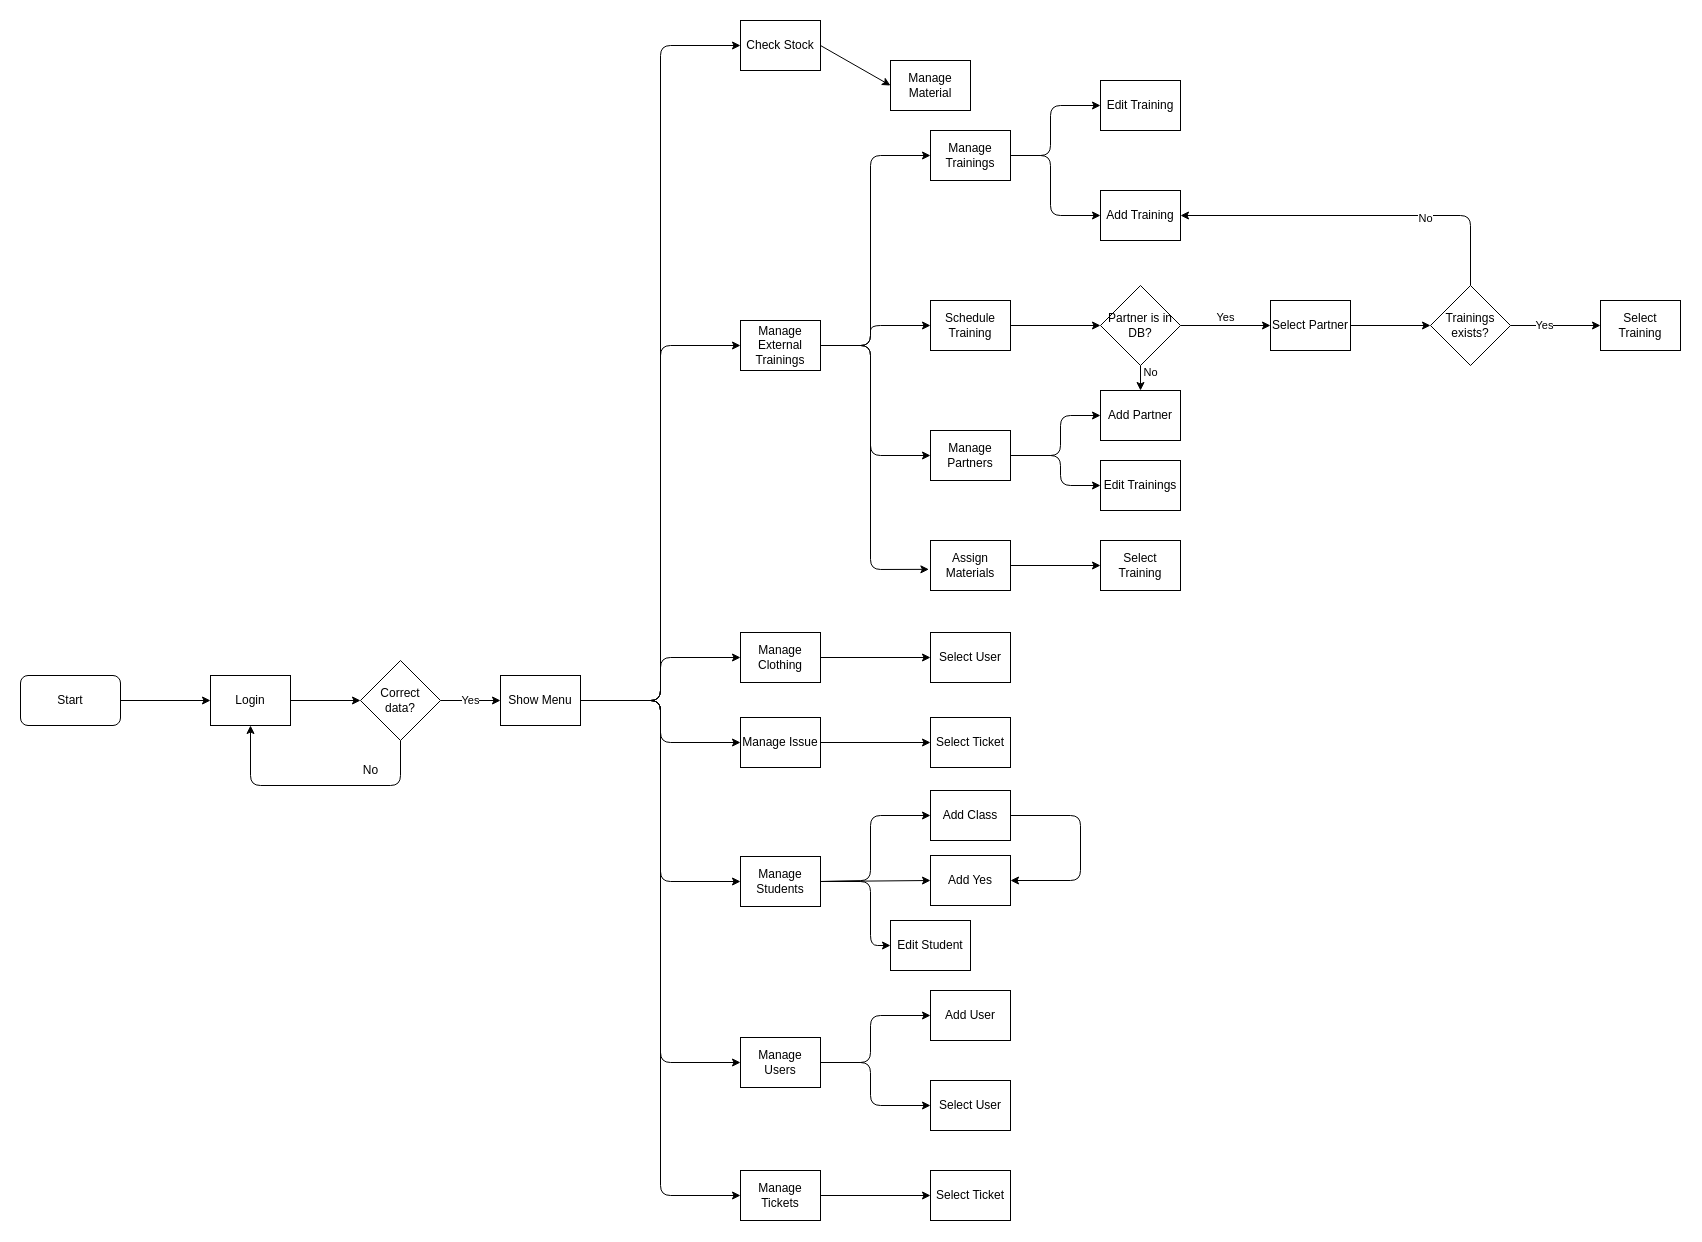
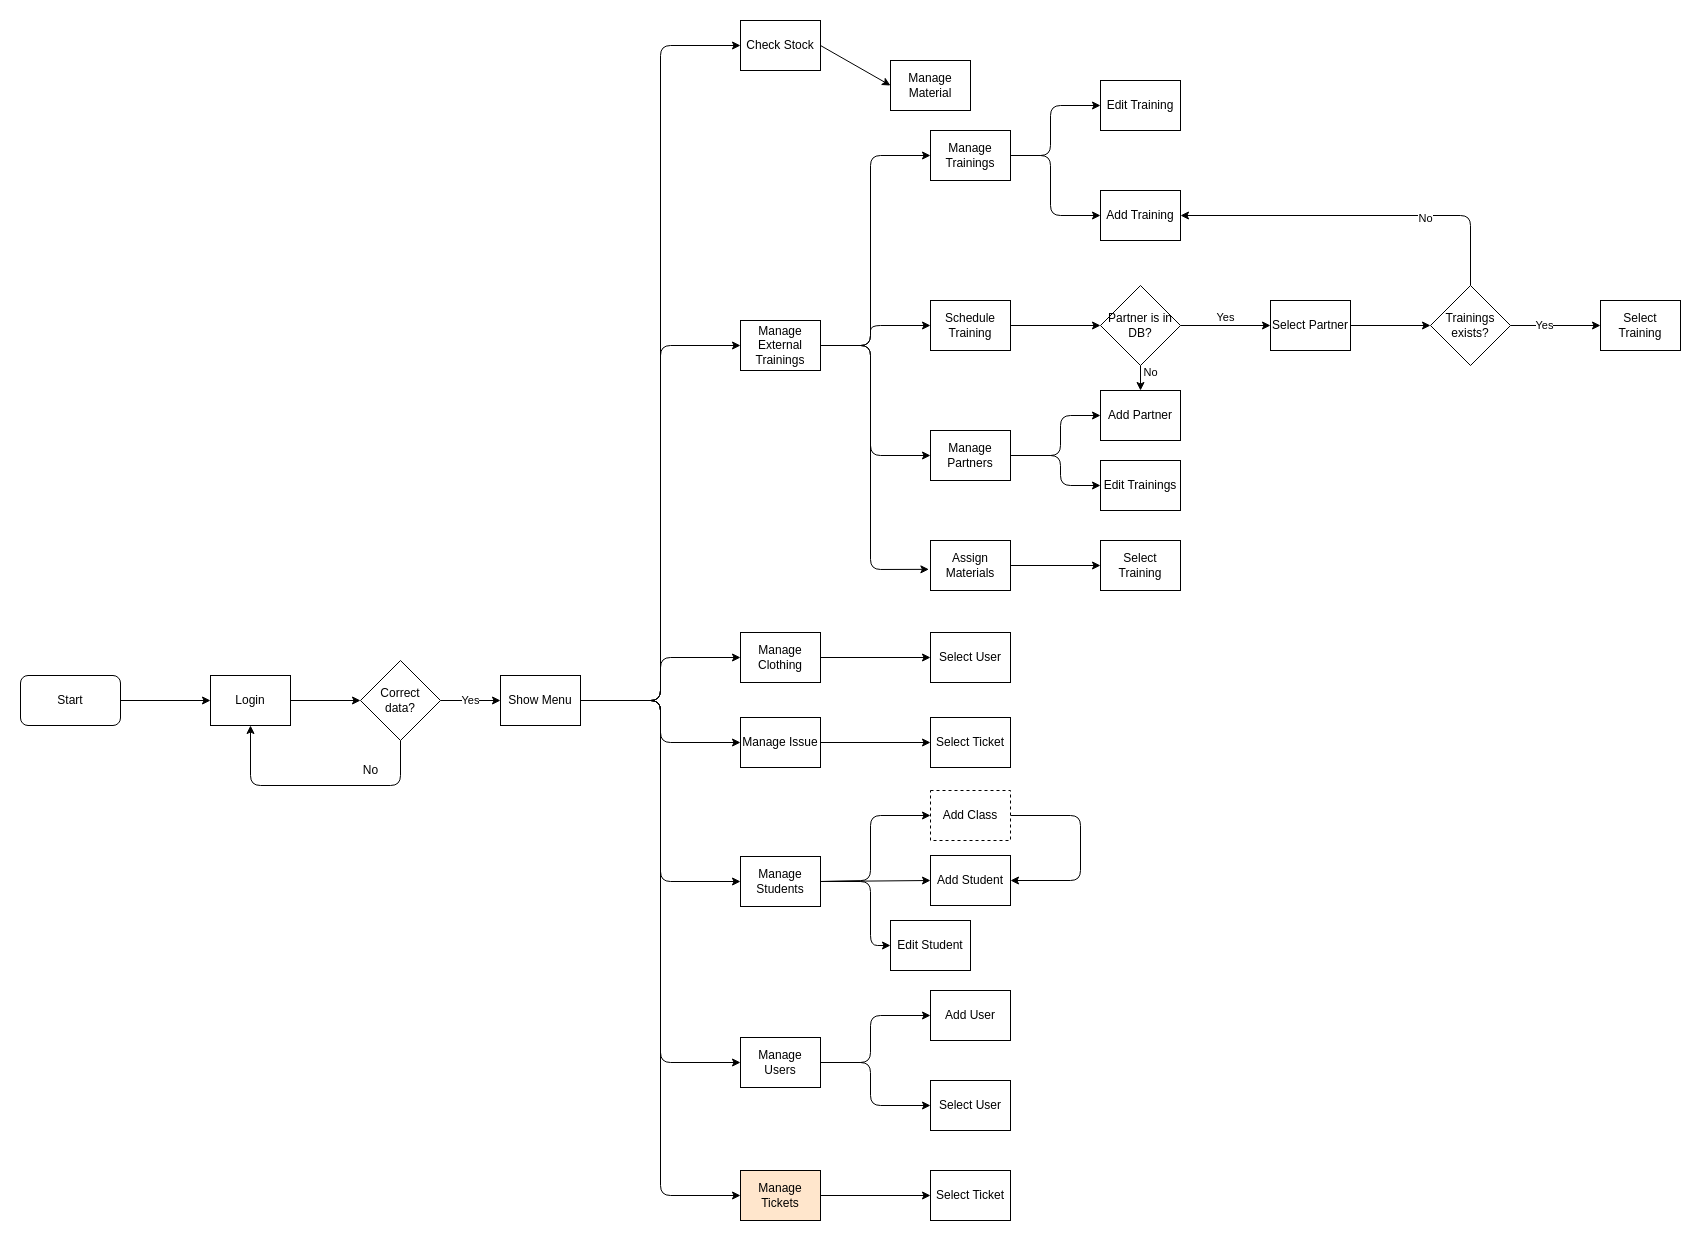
node "Add Class": style solid -> dashed
node "Add Yes": label "Add Yes" -> "Add Student"
node "Manage Tickets": fillcolor #ffffff -> #ffe6cc
